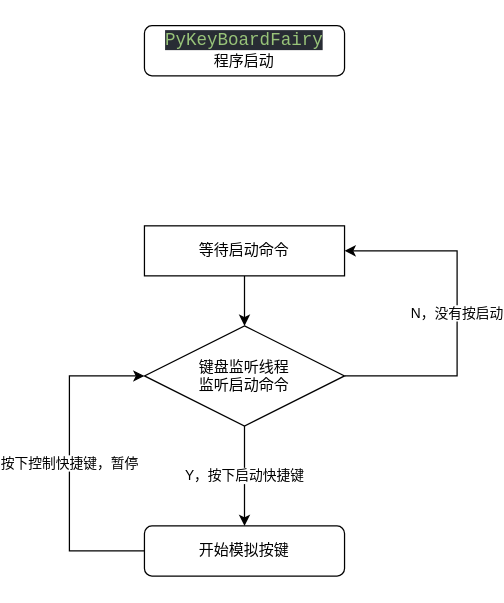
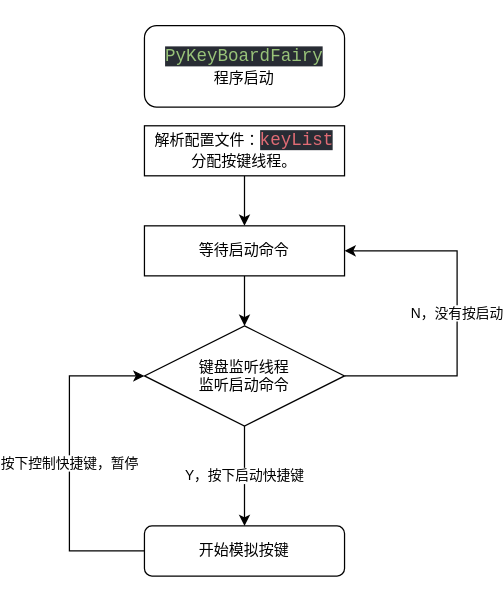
node "PyKeyBoardFairy 程序启动": size 200x50 -> 200x81
node "解析配置文件：keyList 分配按键线程。": added
edge "解析配置文件：keyList 分配按键线程。" -> "等待启动命令": added
